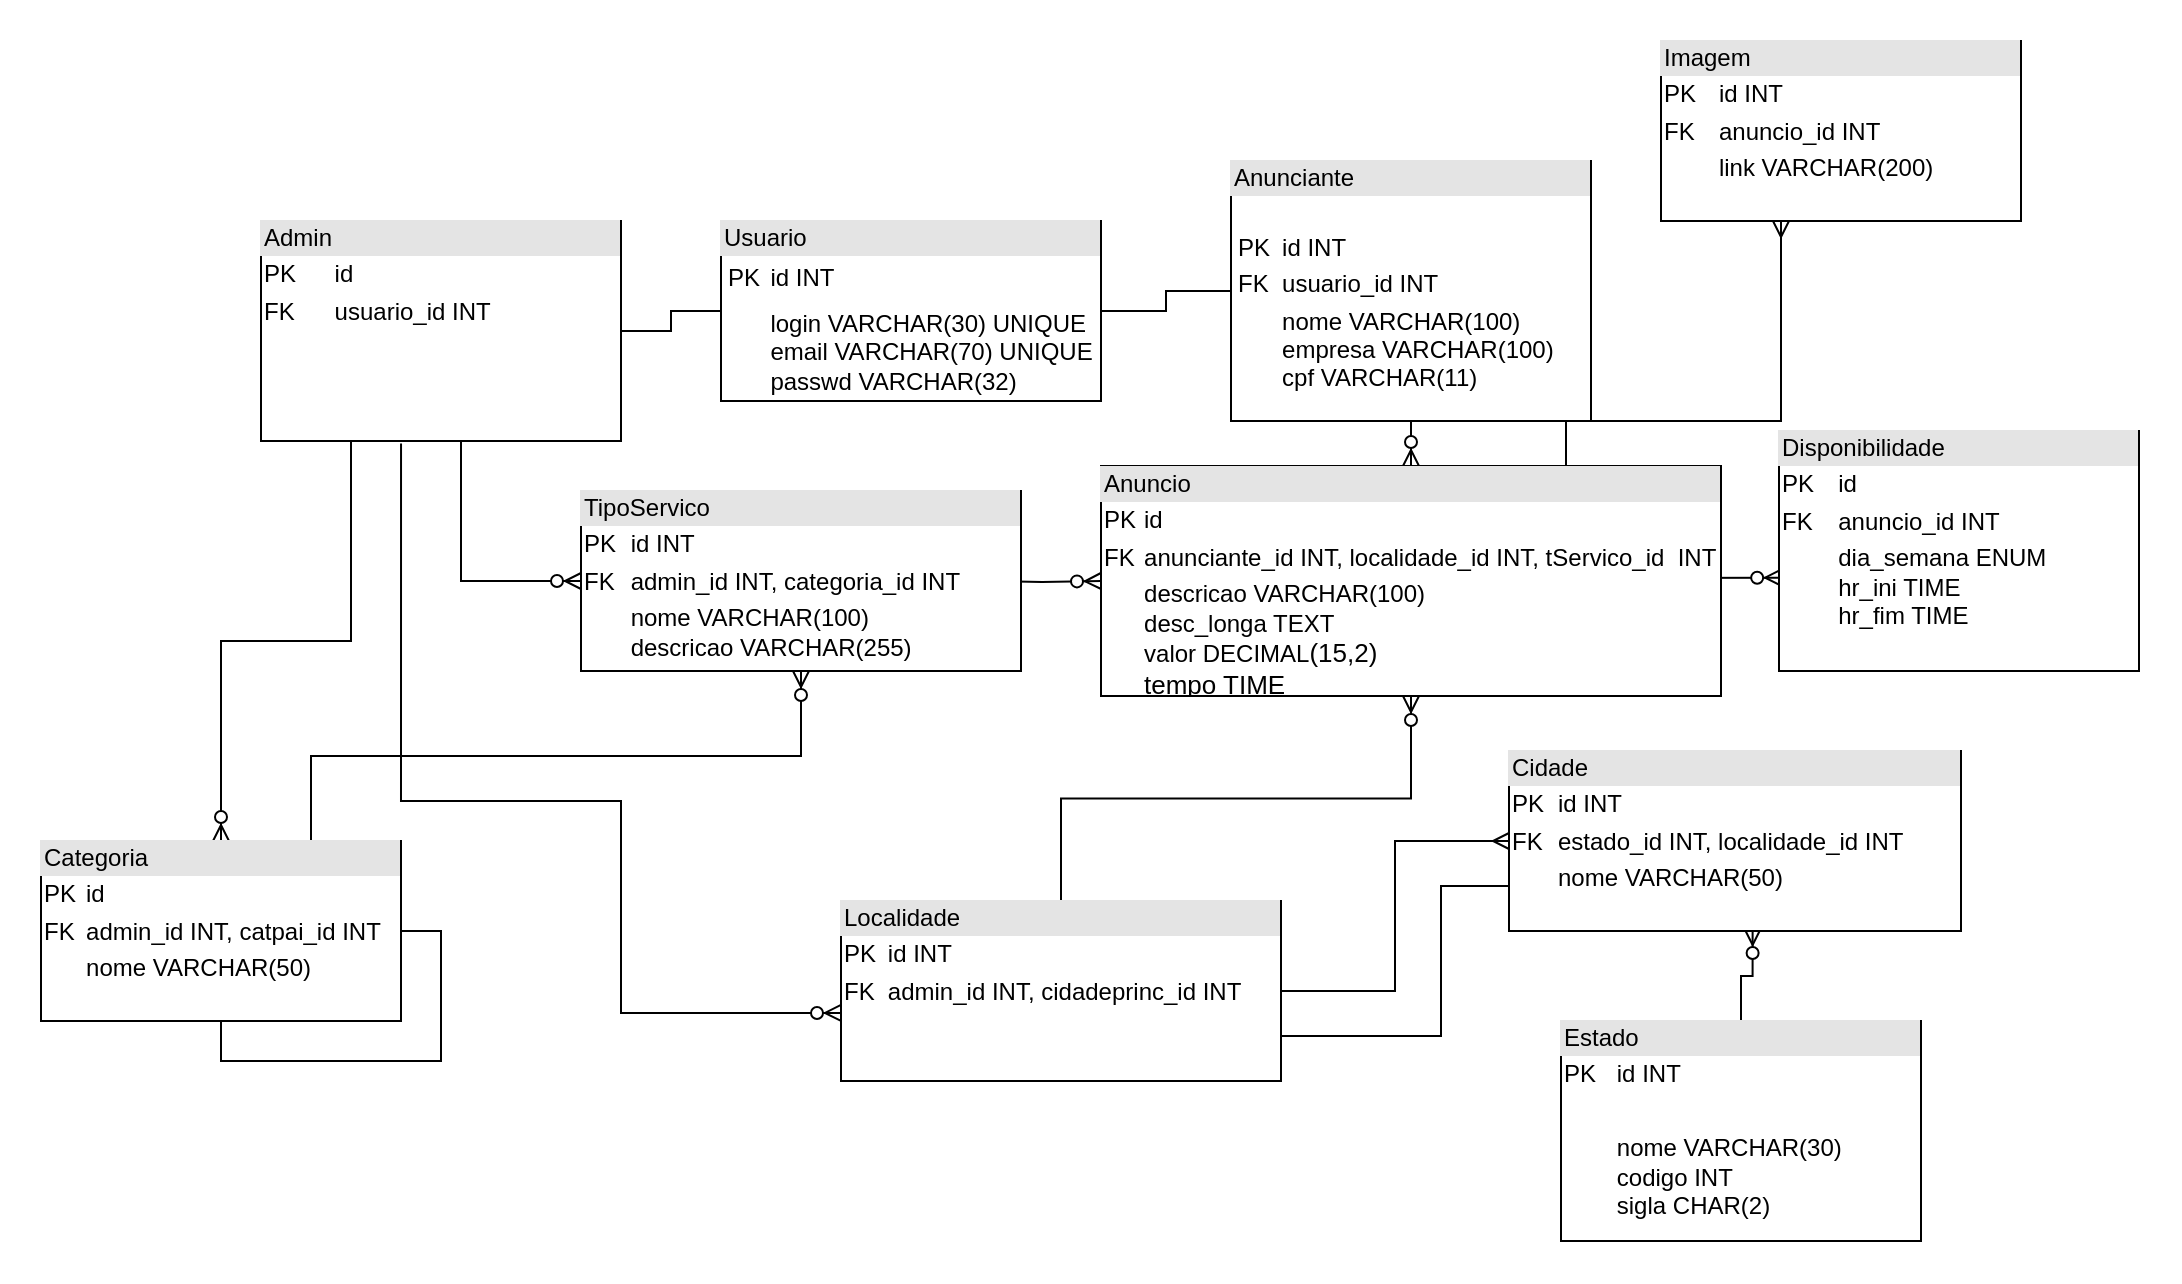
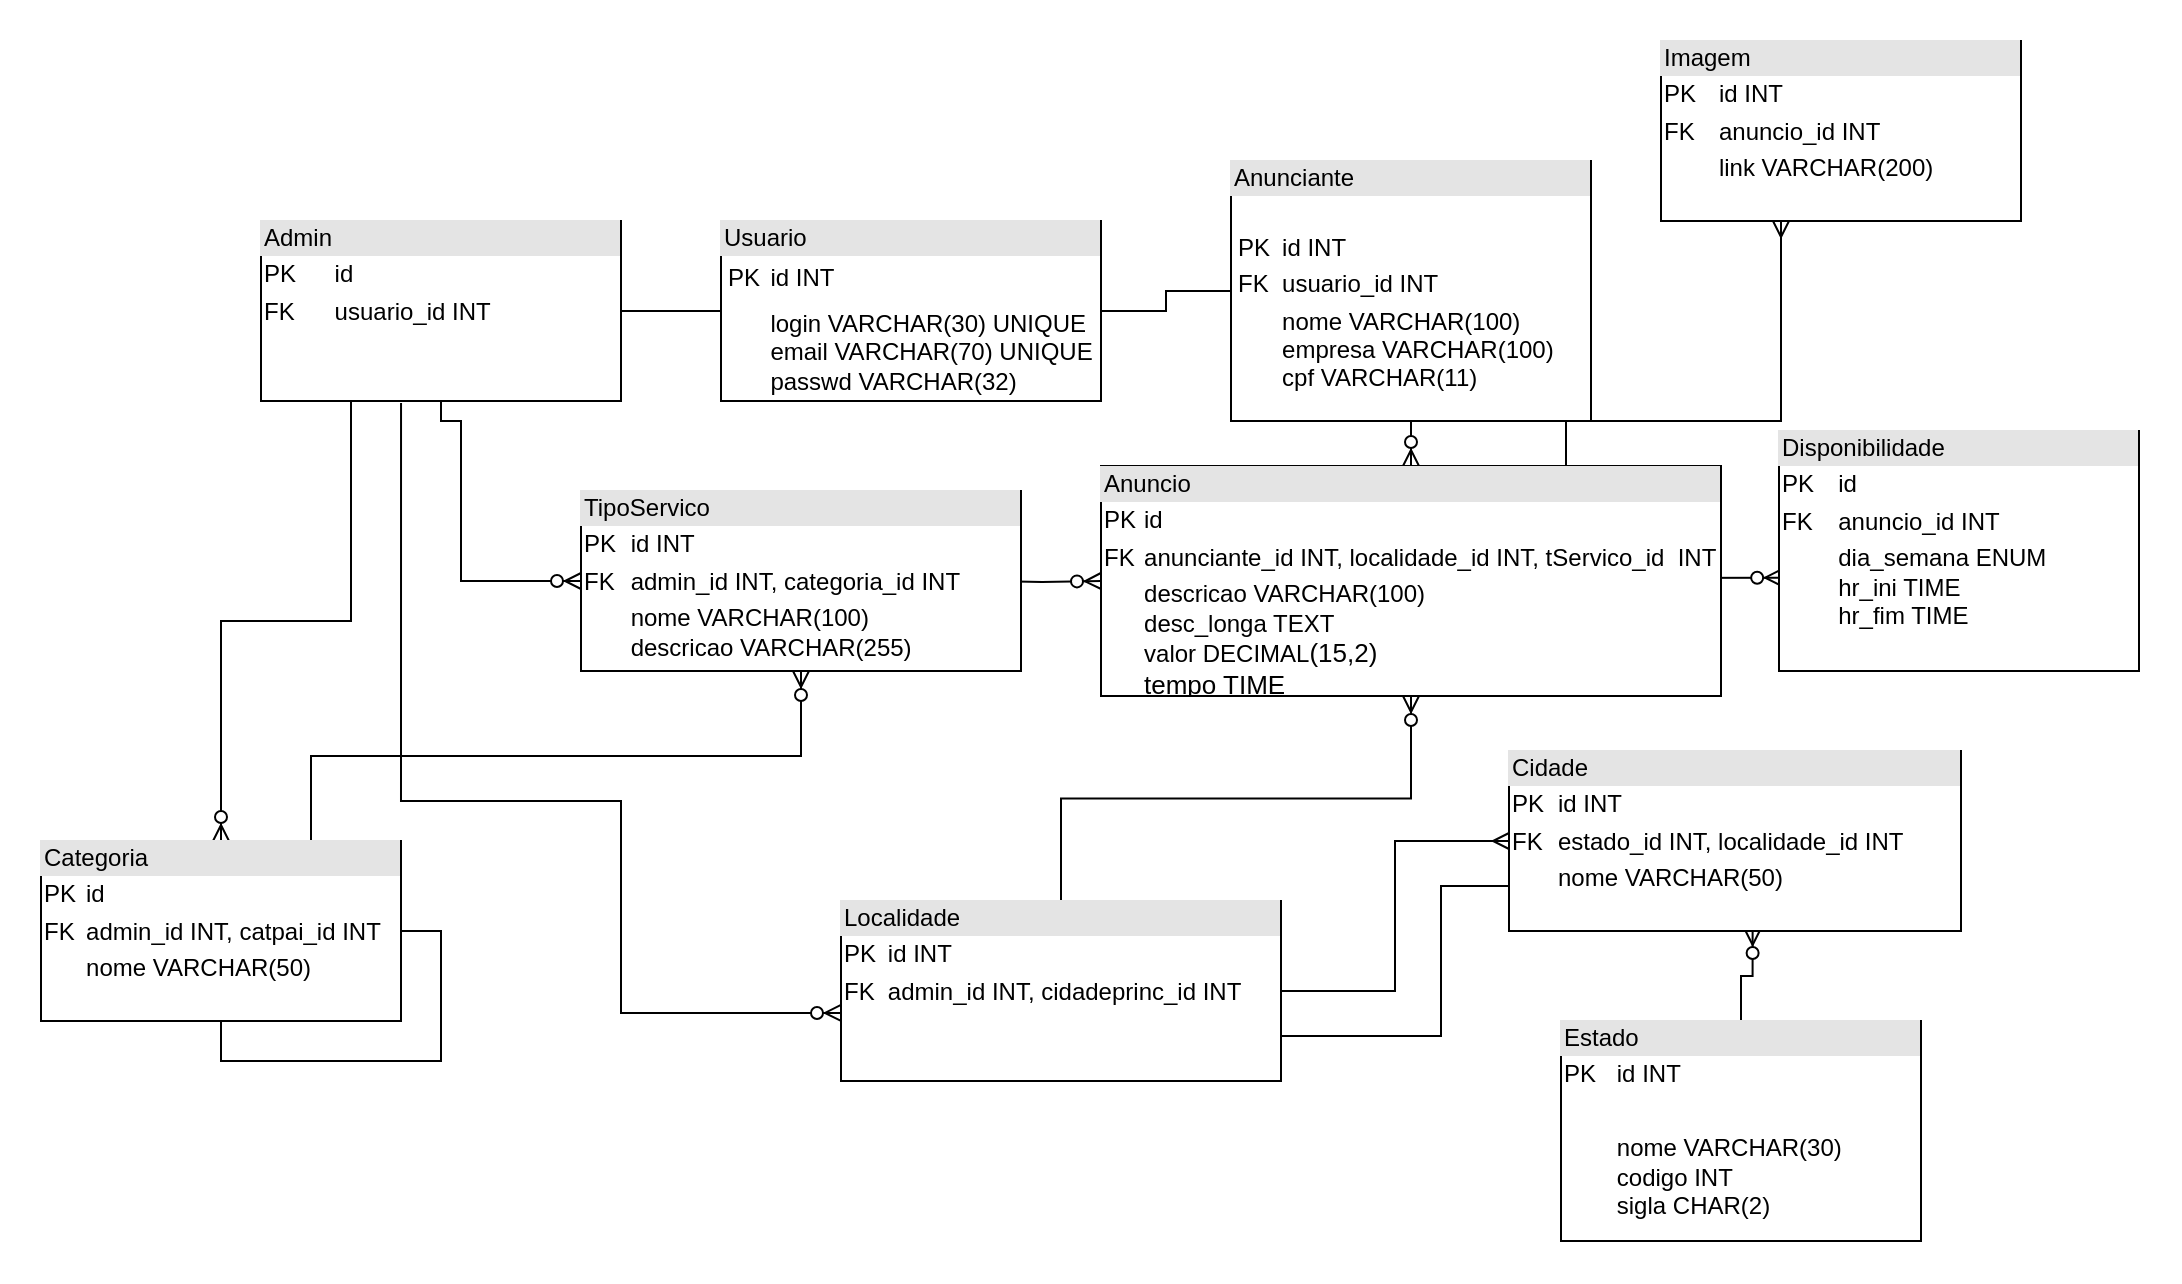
node "Admin PK id FK usuario_id INT": size 360x220 -> 360x180
